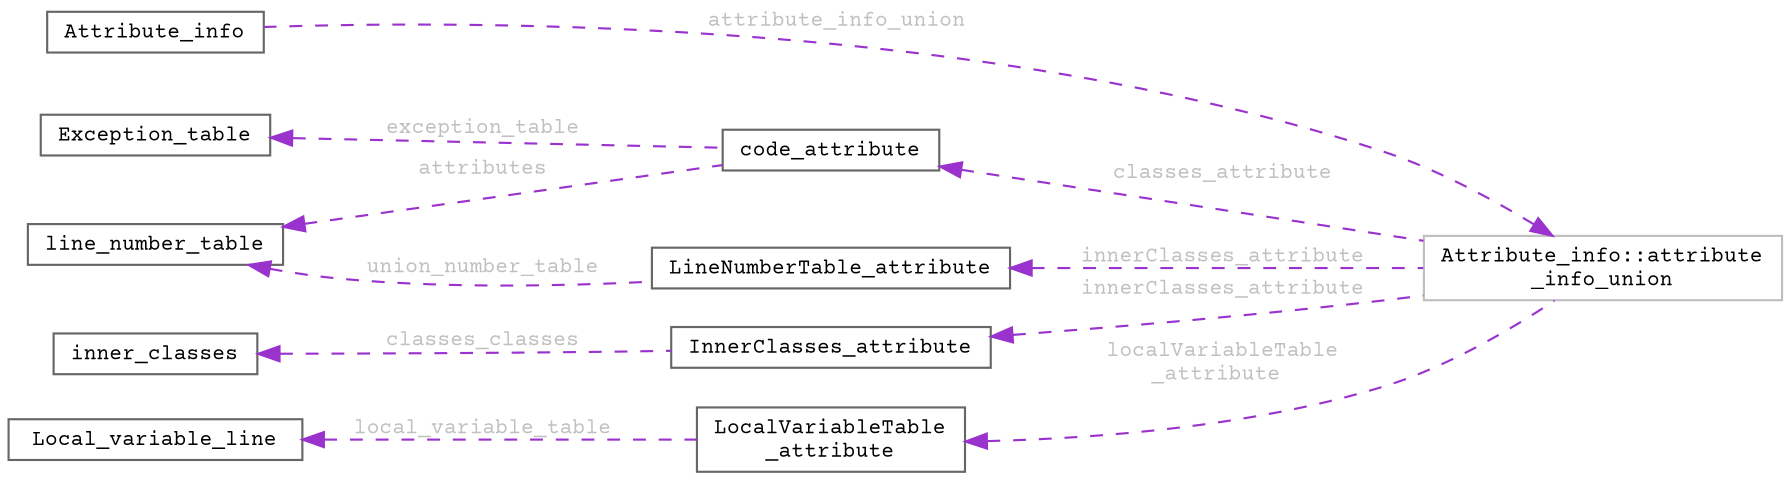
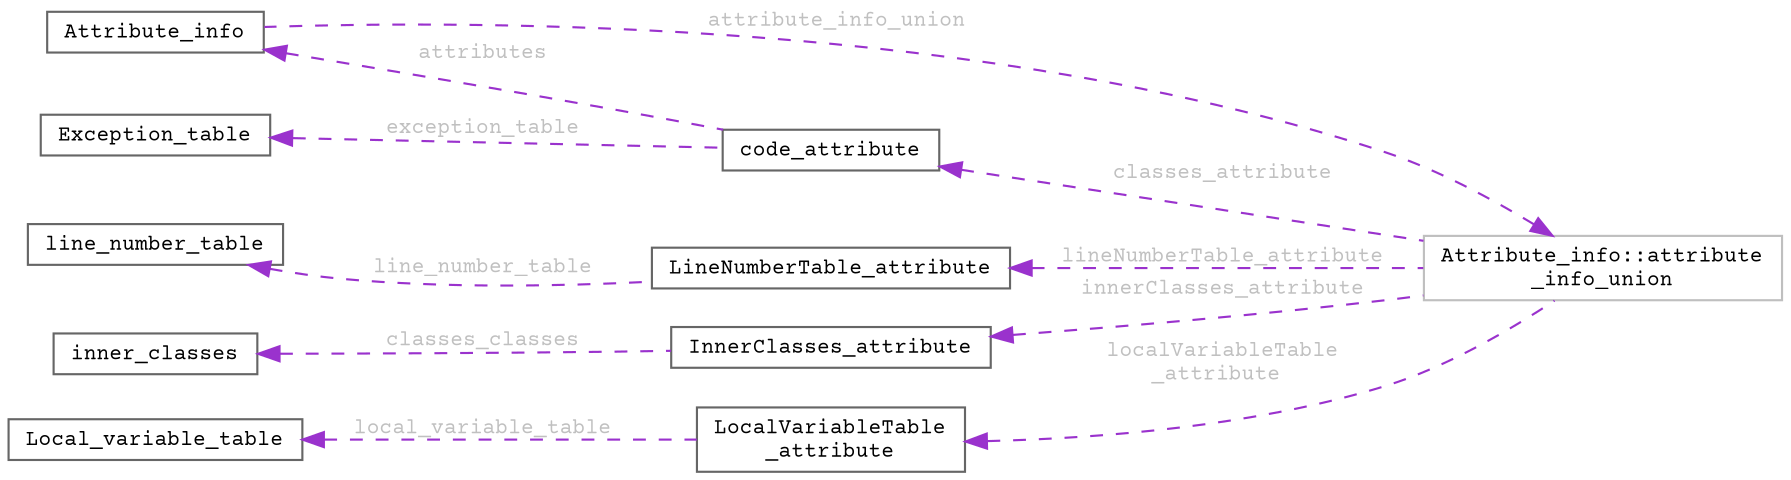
edge "code_attribute" -> "line_number_table": now "code_attribute" -> "Attribute_info"
edge "Attribute_info::attribute _info_union" -> "LineNumberTable_attribute": label " innerClasses_attribute" -> " lineNumberTable_attribute"
edge "LineNumberTable_attribute" -> "line_number_table": label " union_number_table" -> " line_number_table"
node "Local_variable_line": label "Local_variable_line" -> "Local_variable_table"
